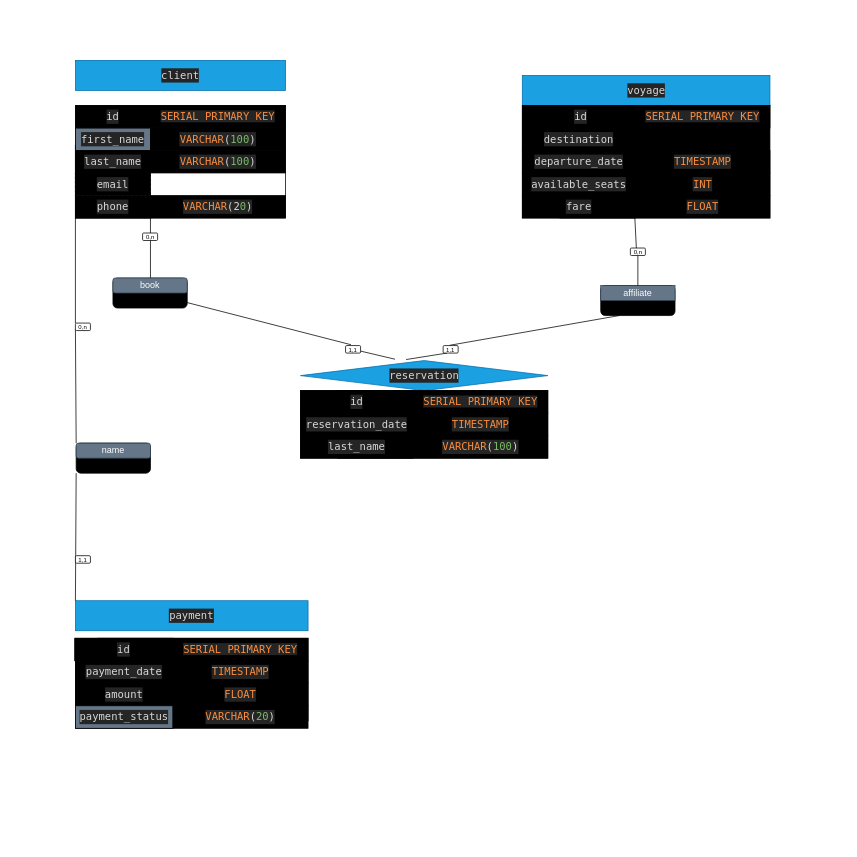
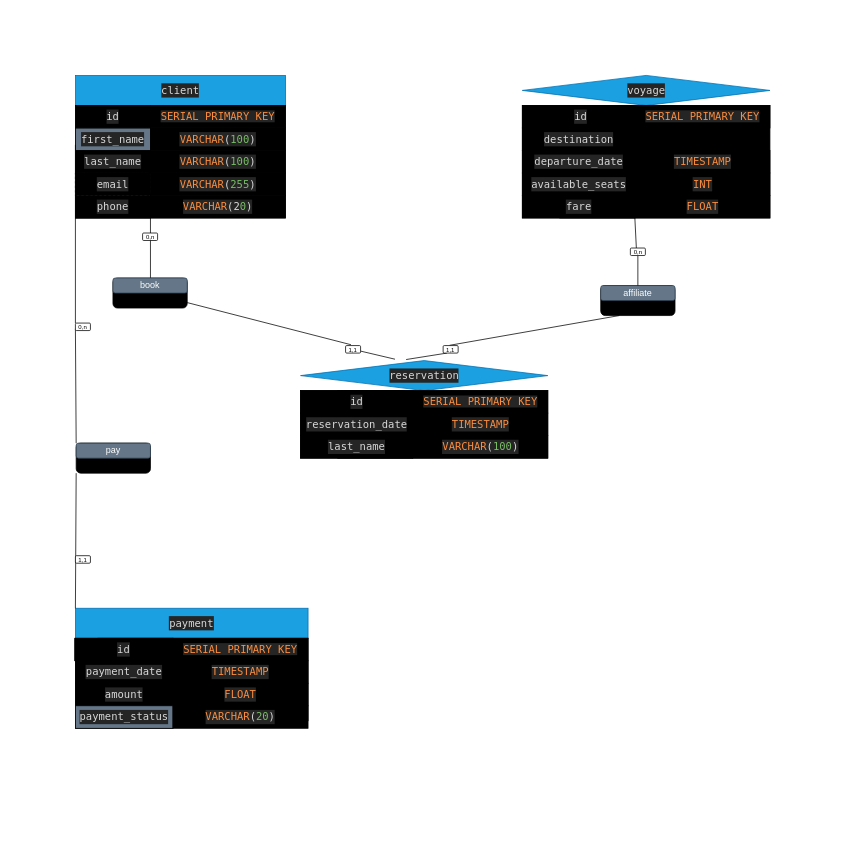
node "client": moved (180, 75) -> (180, 90)
node "voyage": shape rectangle -> diamond
node "VARCHAR(255)": added
node "affiliate": shape rectangle -> rounded rectangle
node "name": label "name" -> "pay"
node "payment": moved (192, 615) -> (192, 623)
